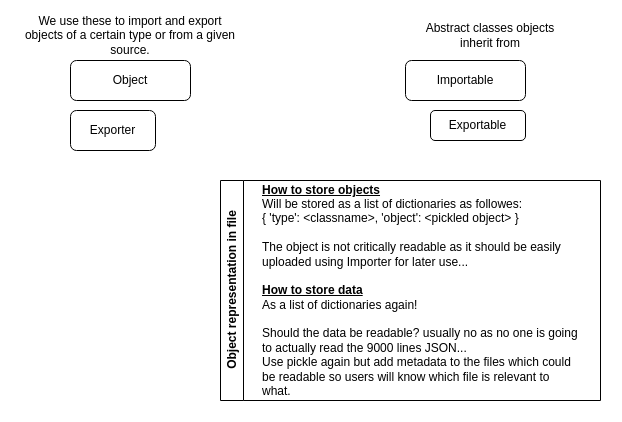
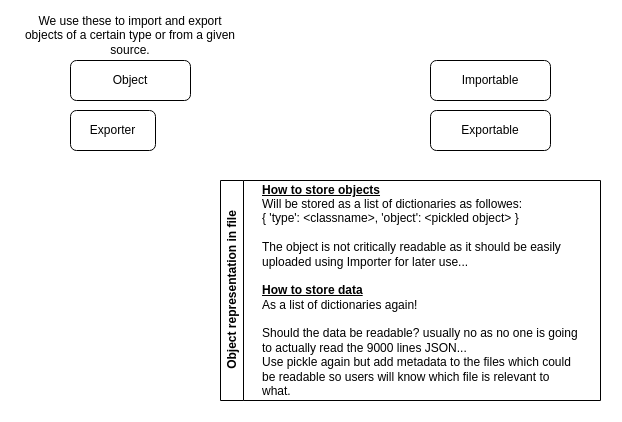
node "Abstract classes objects inherit from": removed
node "Importable": moved (466, 81) -> (491, 81)
node "Exportable": size 95x30 -> 120x40
